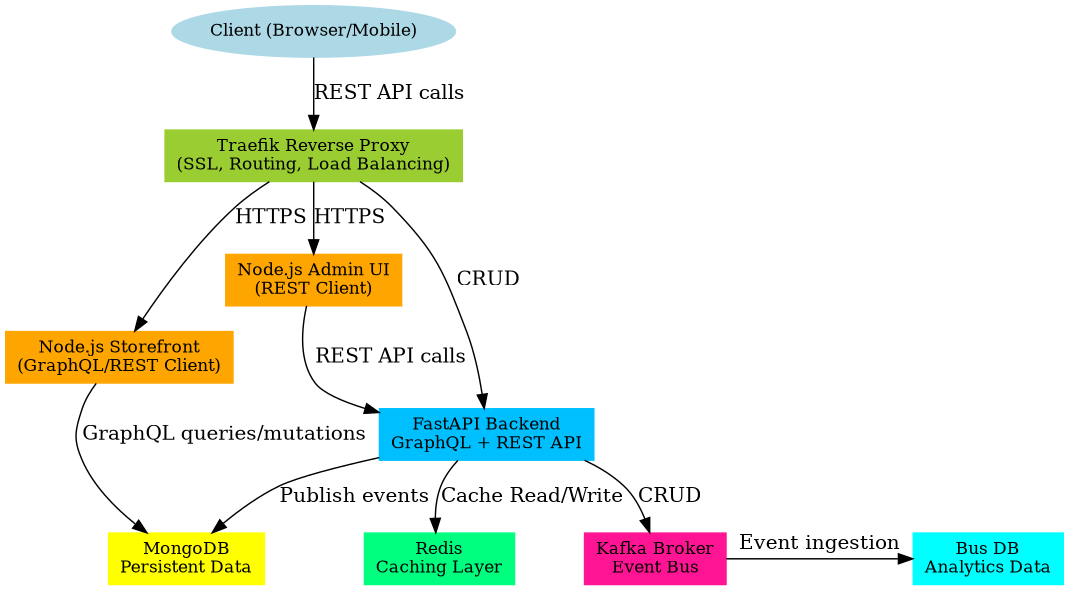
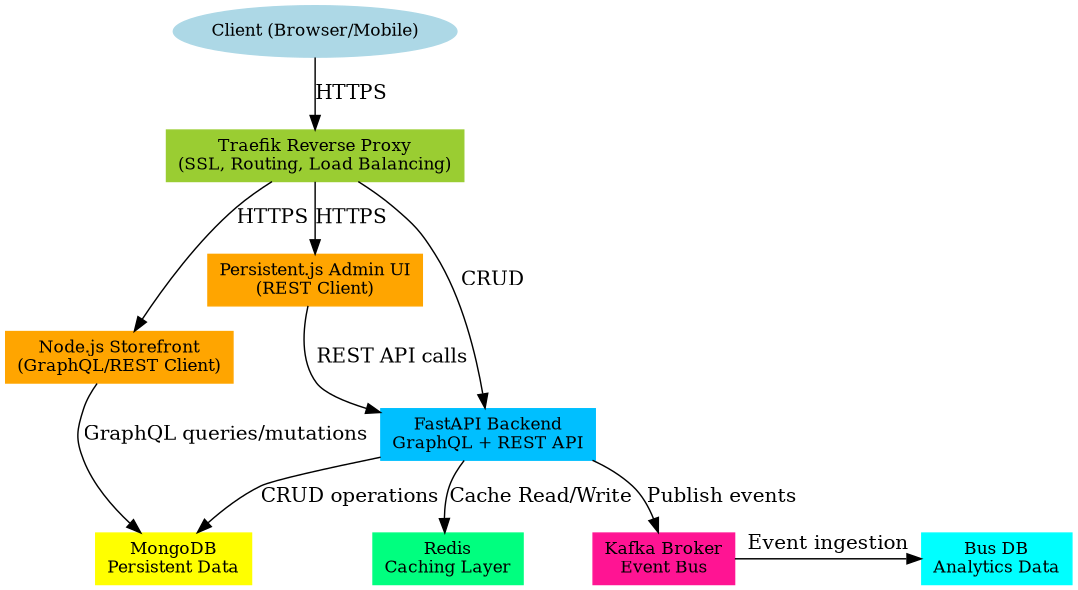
edge "Client (Browser/Mobile)" -> "Traefik Reverse Proxy (SSL, Routing, Load Balancing)": label "REST API calls" -> "HTTPS"
node "Node.js Admin UI (REST Client)": label "Node.js Admin UI (REST Client)" -> "Persistent.js Admin UI (REST Client)"
edge "FastAPI Backend GraphQL + REST API" -> "MongoDB Persistent Data": label "Publish events" -> "CRUD operations"
edge "FastAPI Backend GraphQL + REST API" -> "Kafka Broker Event Bus": label "CRUD" -> "Publish events"
